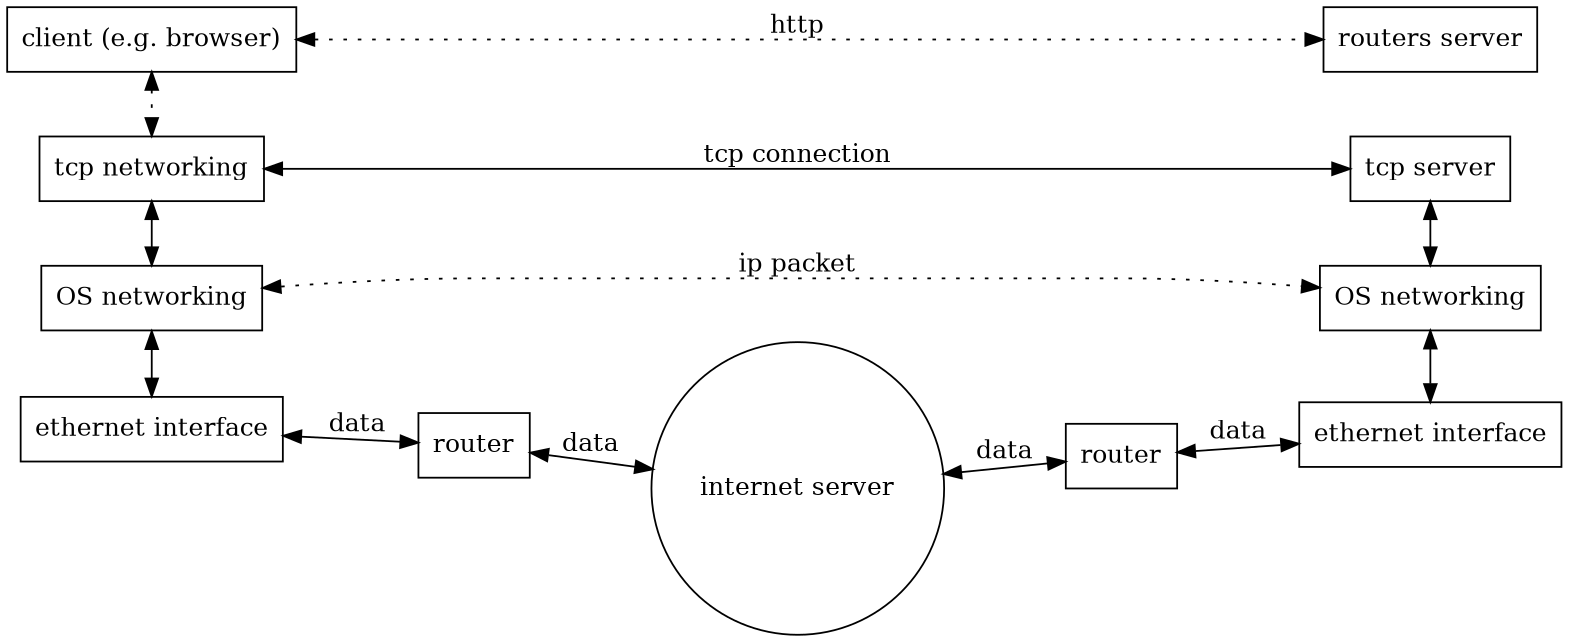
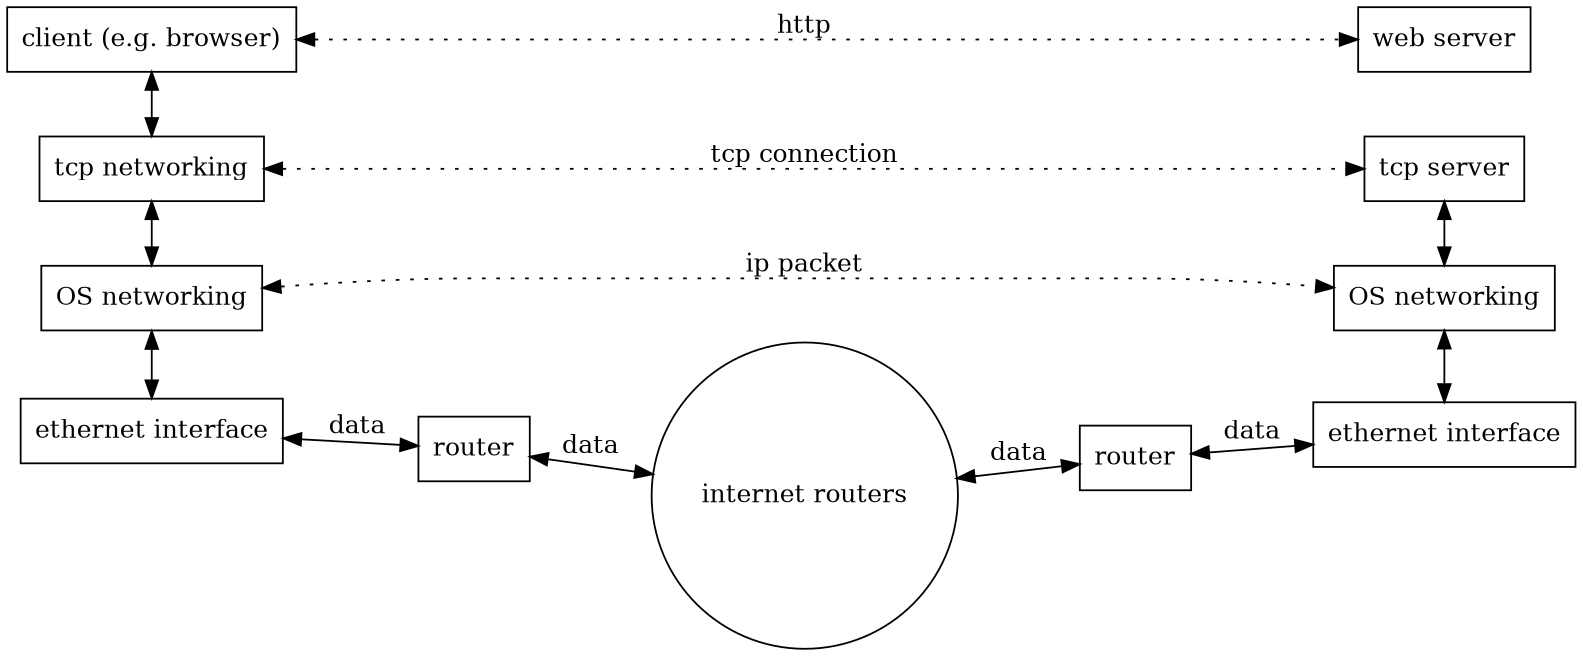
node "routers server": label "routers server" -> "web server"
edge "client (e.g. browser)" -- "tcp networking": style dotted -> solid
edge "tcp networking" -- "tcp server": style solid -> dotted
node "internet server": label "internet server" -> "internet routers"
